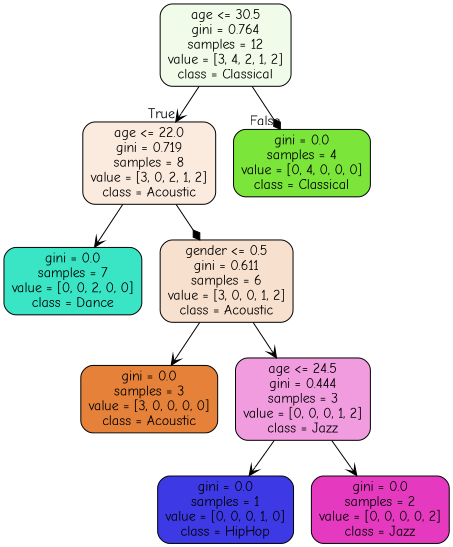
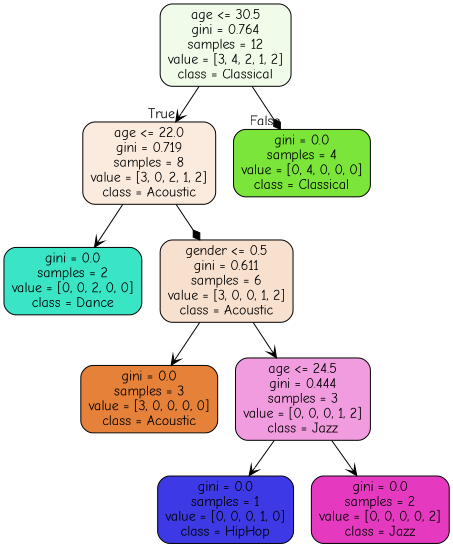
node "gini = 0.0 samples = 7 value = [0, 0, 2, 0, 0] class = Dance": label "gini = 0.0 samples = 7 value = [0, 0, 2, 0, 0] class = Dance" -> "gini = 0.0 samples = 2 value = [0, 0, 2, 0, 0] class = Dance"
